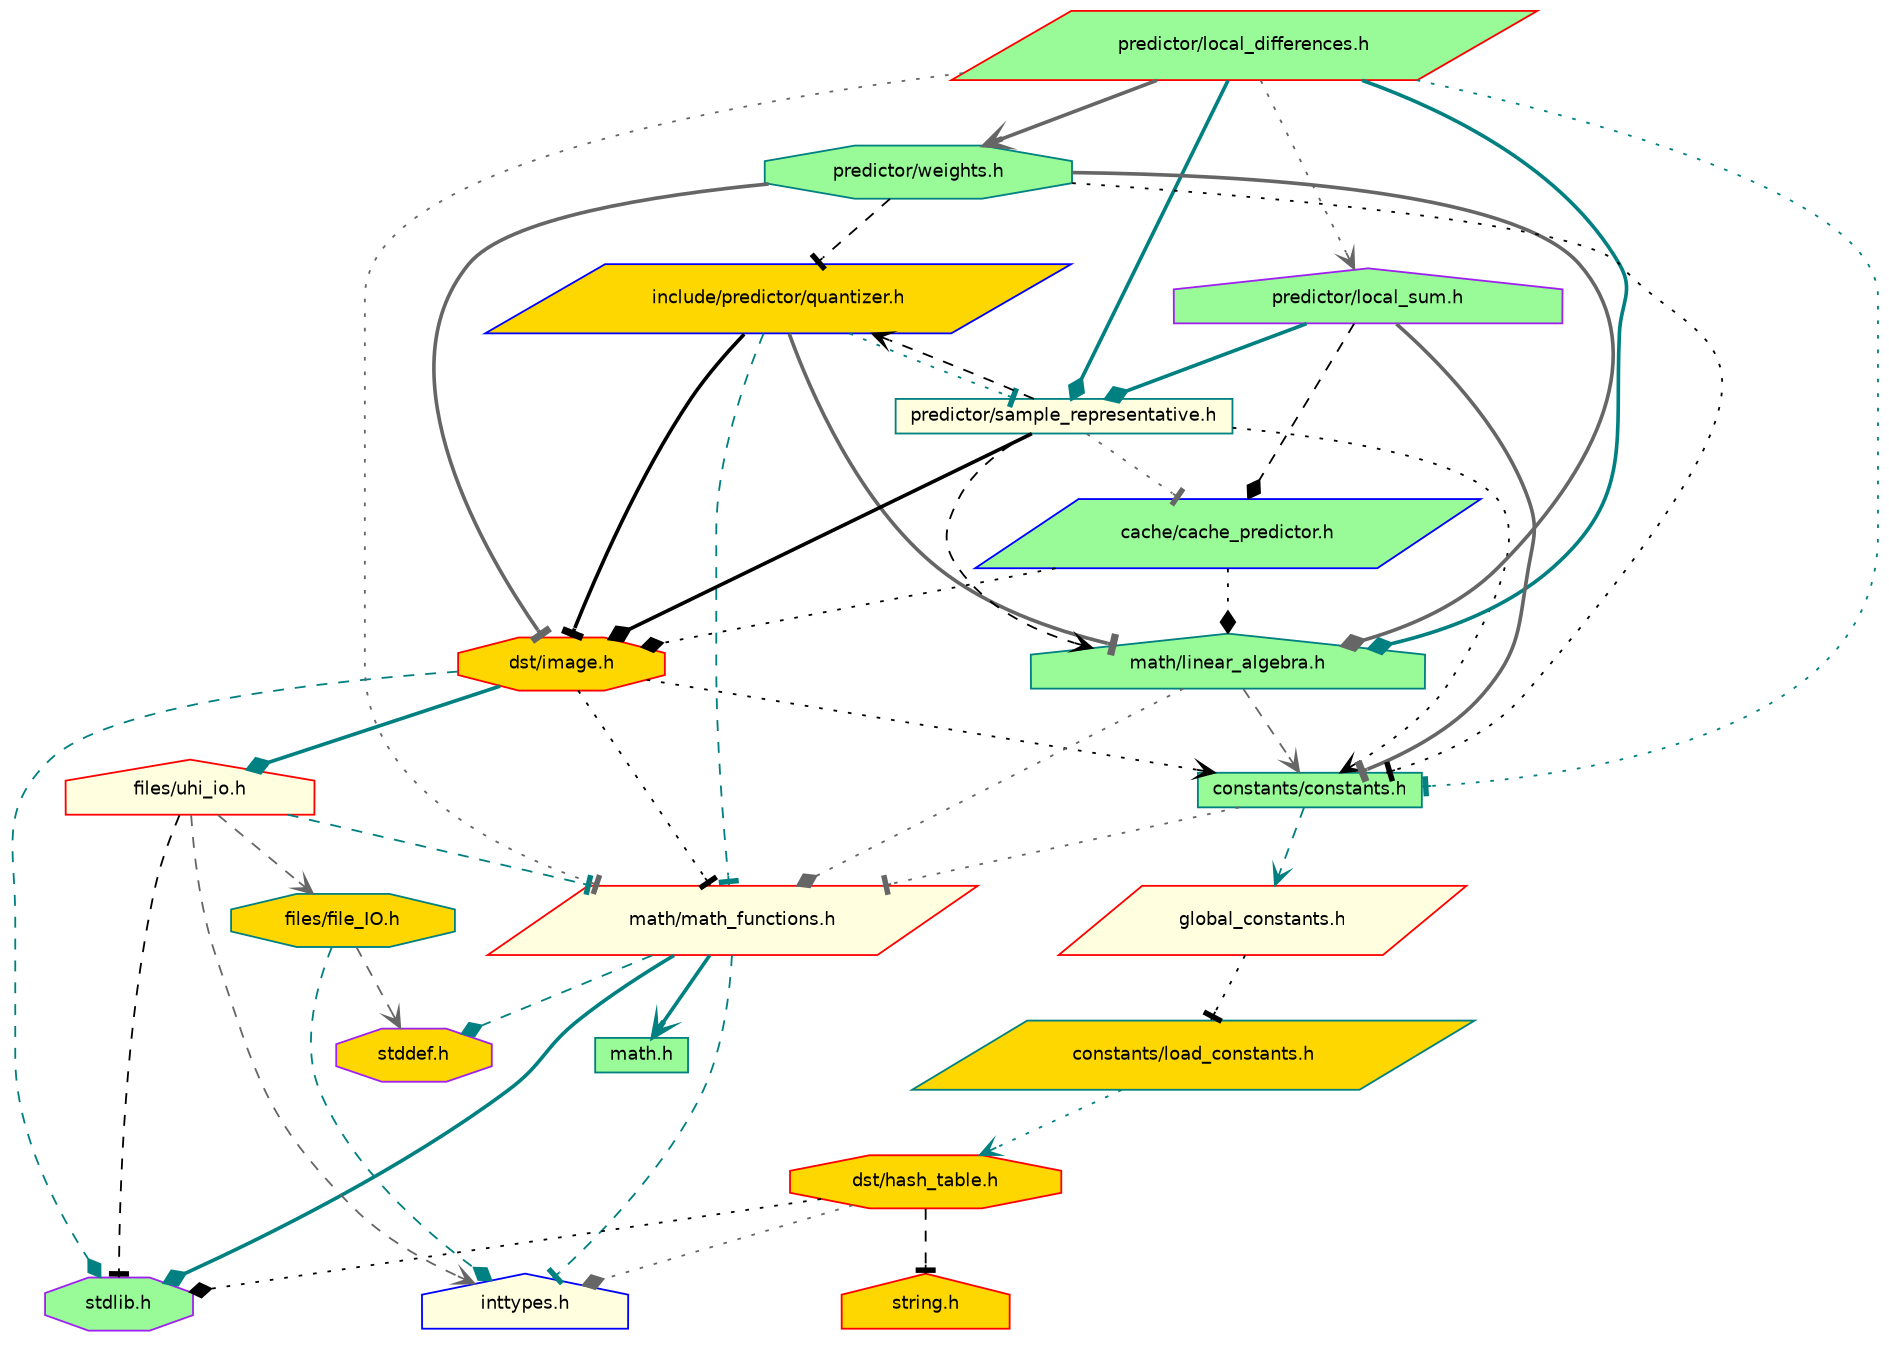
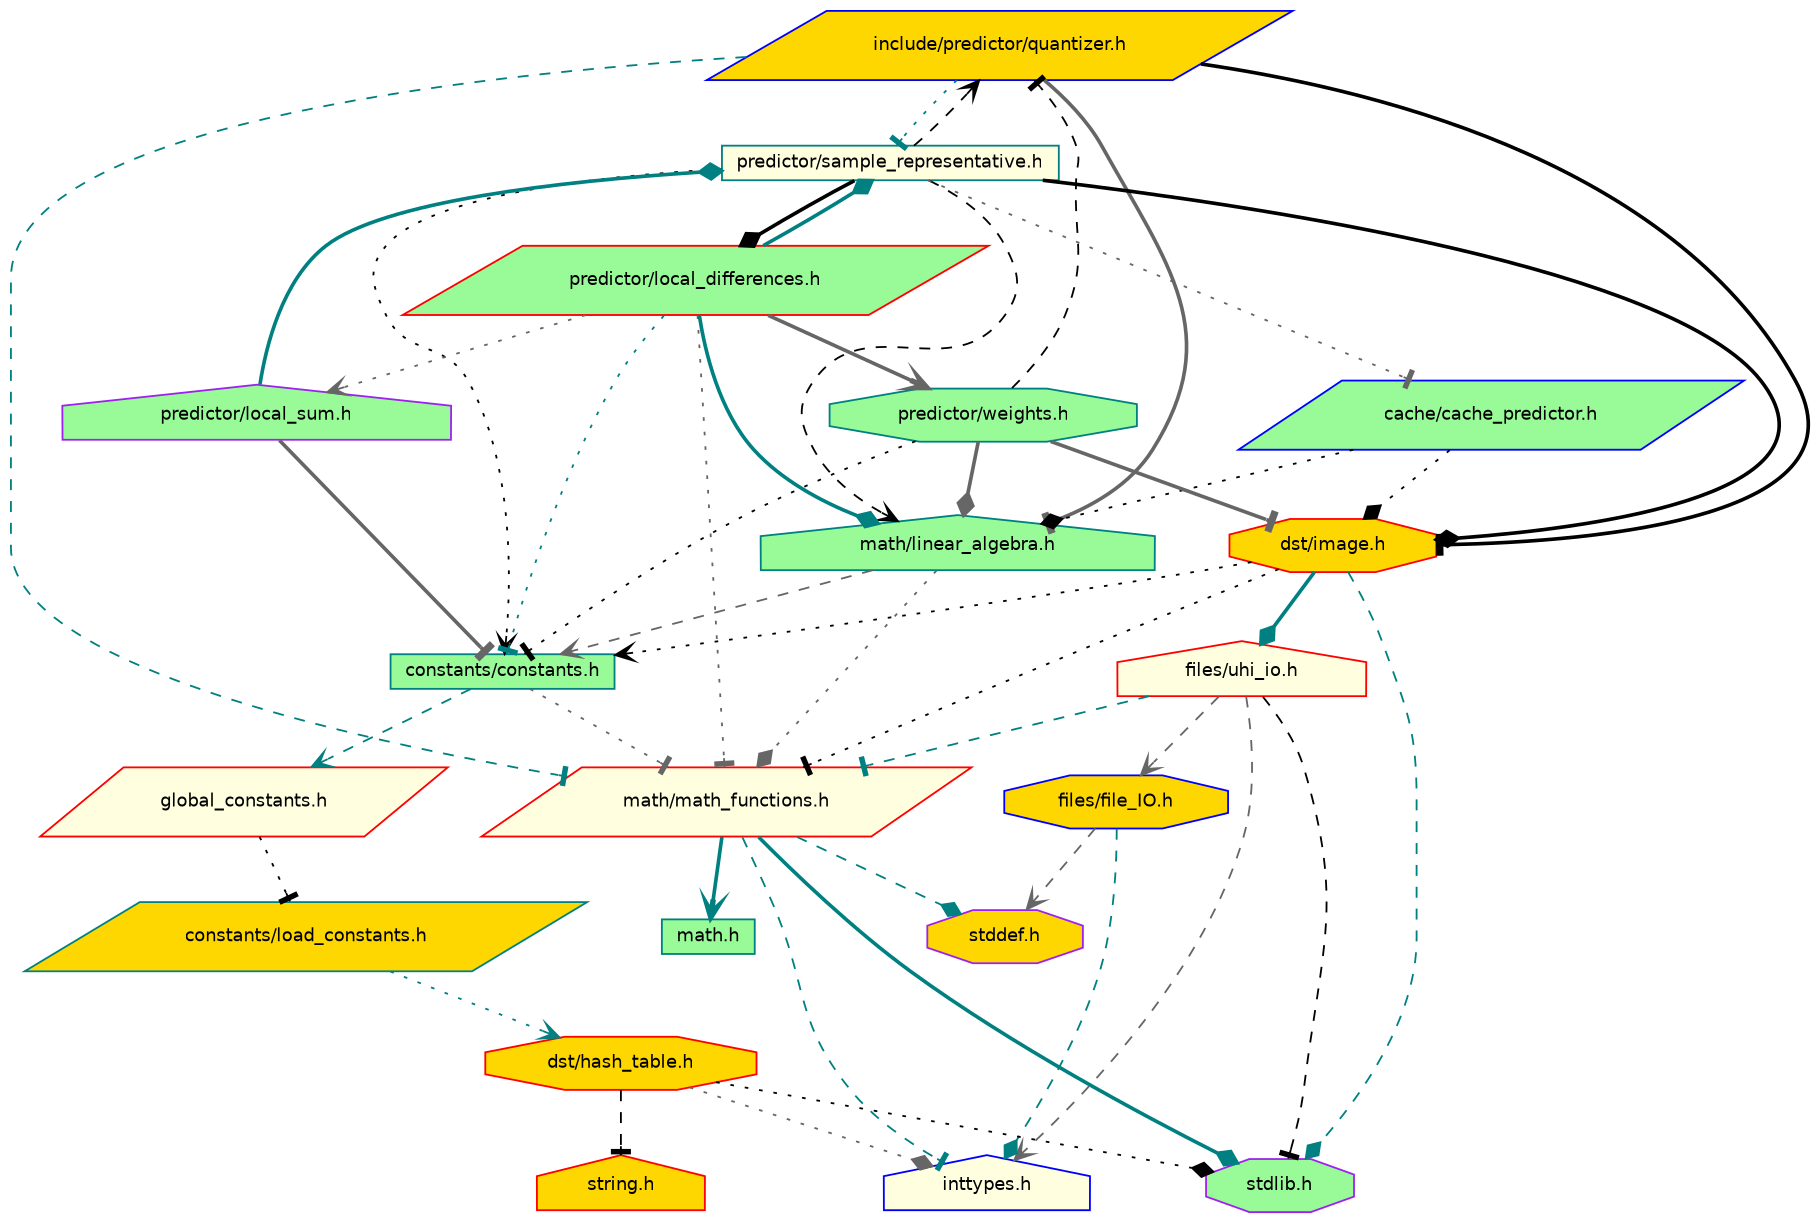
edge "predictor/sample_representative.h" -> "predictor/local_differences.h": added
edge "predictor/local_sum.h" -> "cache/cache_predictor.h": removed
node "files/file_IO.h": color teal -> blue
